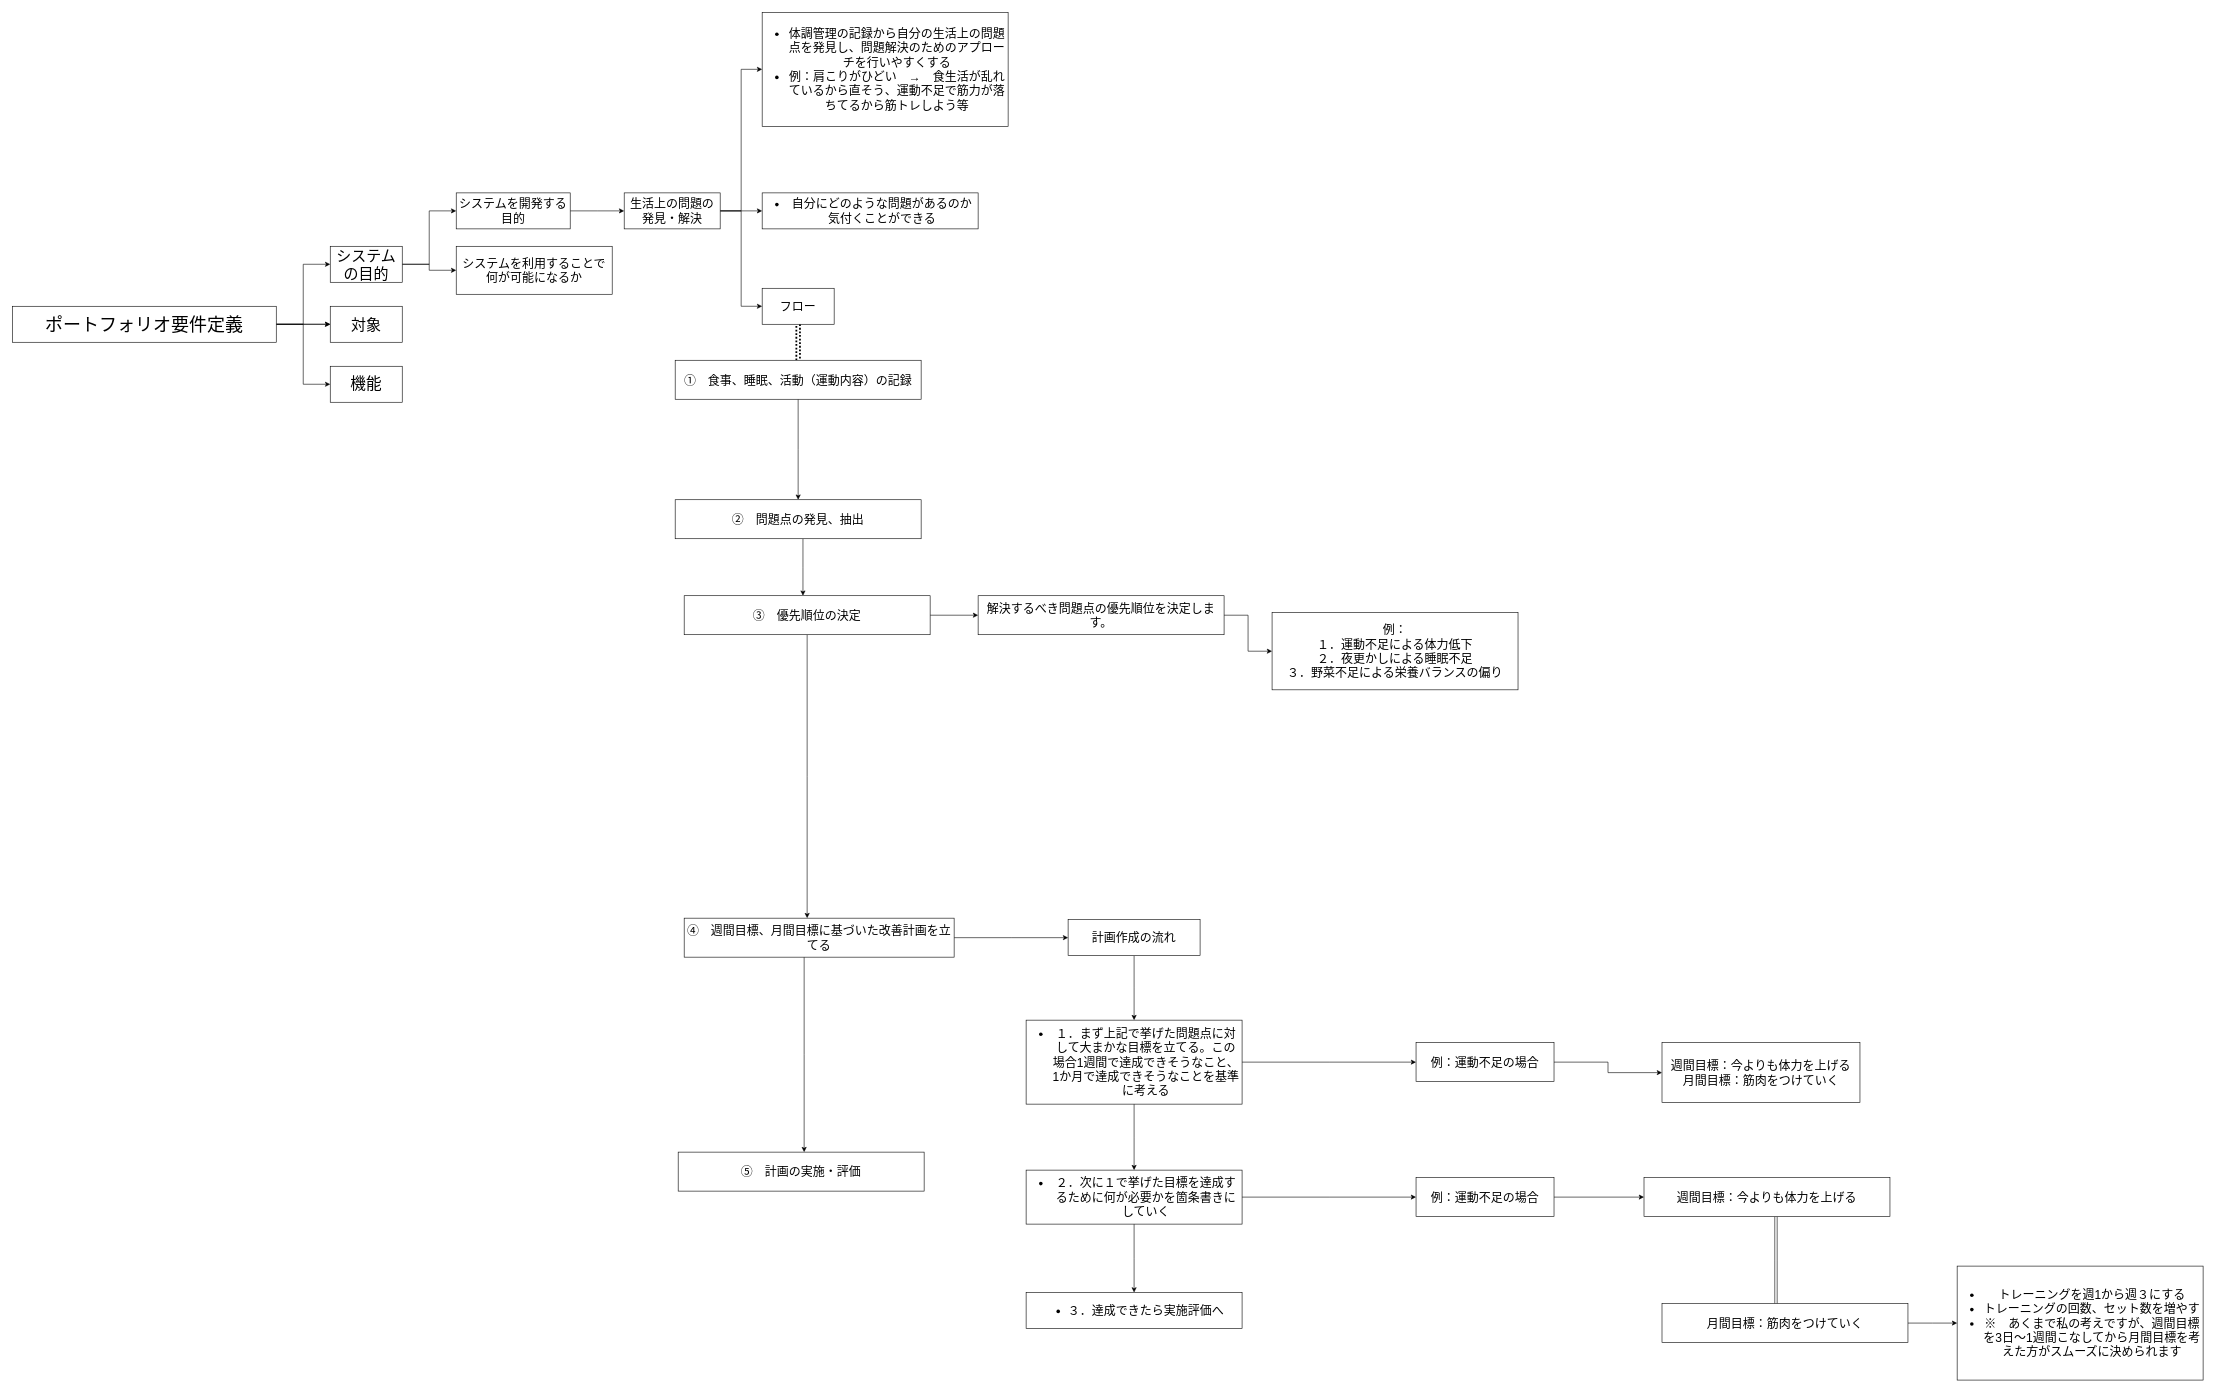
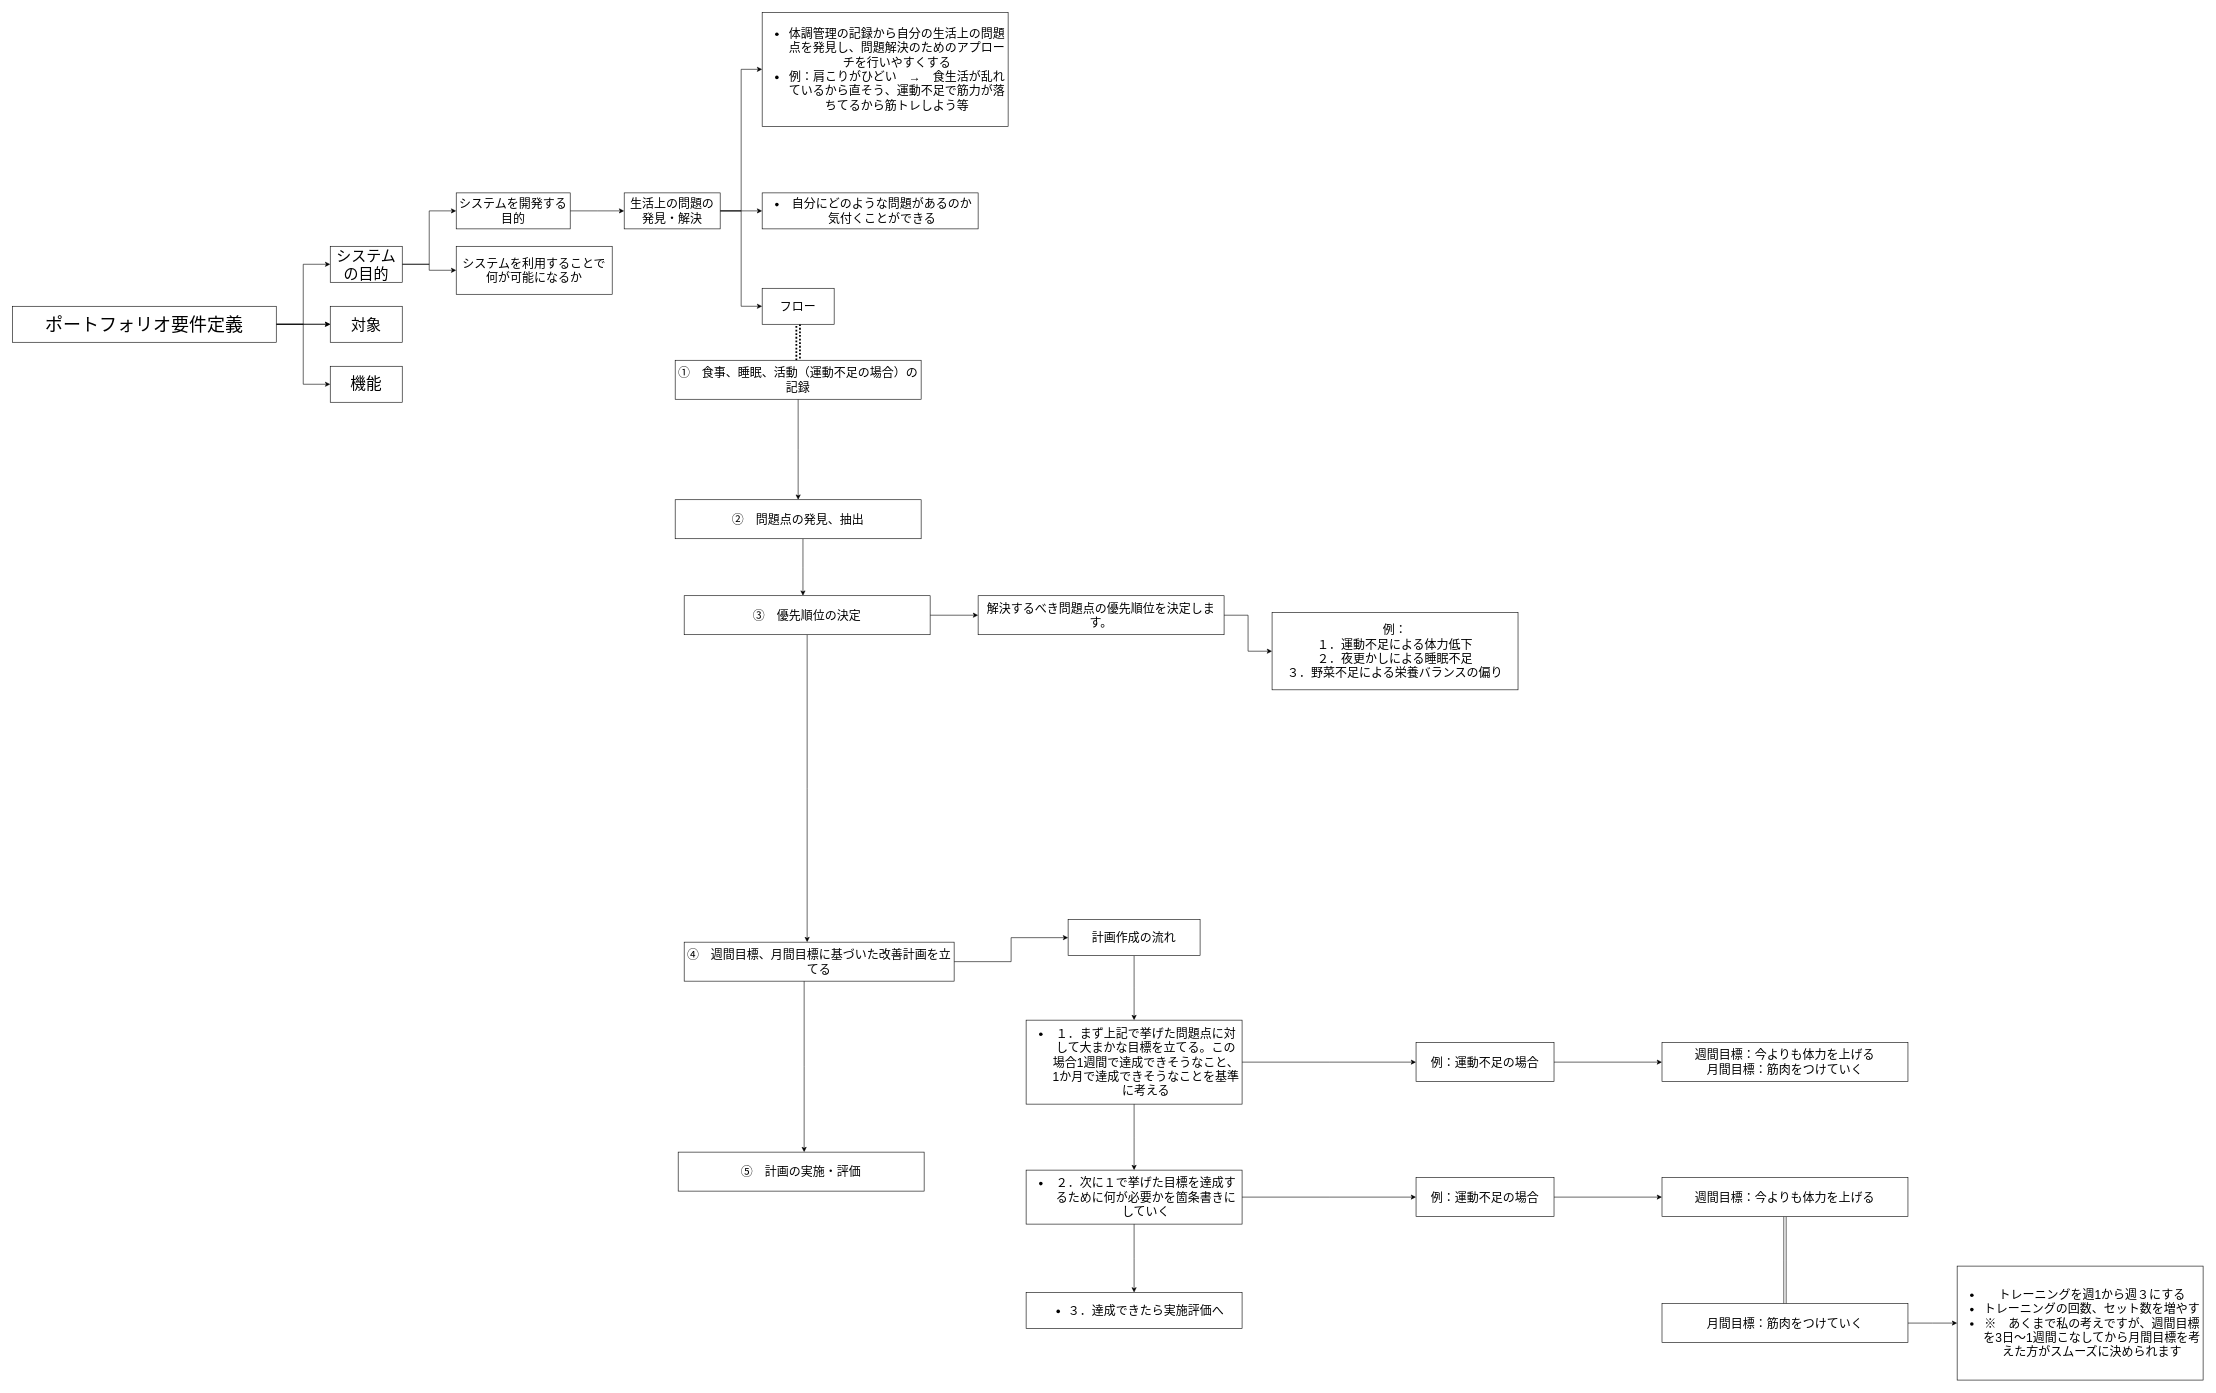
node "① 食事、睡眠、活動（運動内容）の記録": label "① 食事、睡眠、活動（運動内容）の記録" -> "① 食事、睡眠、活動（運動不足の場合）の記録"
node "④ 週間目標、月間目標に基づいた改善計画を立てる": moved (819, 938) -> (819, 962)
node "週間目標：今よりも体力を上げる 月間目標：筋肉をつけていく": size 198x60 -> 246x39
node "週間目標：今よりも体力を上げる": moved (1767, 1197) -> (1785, 1197)
